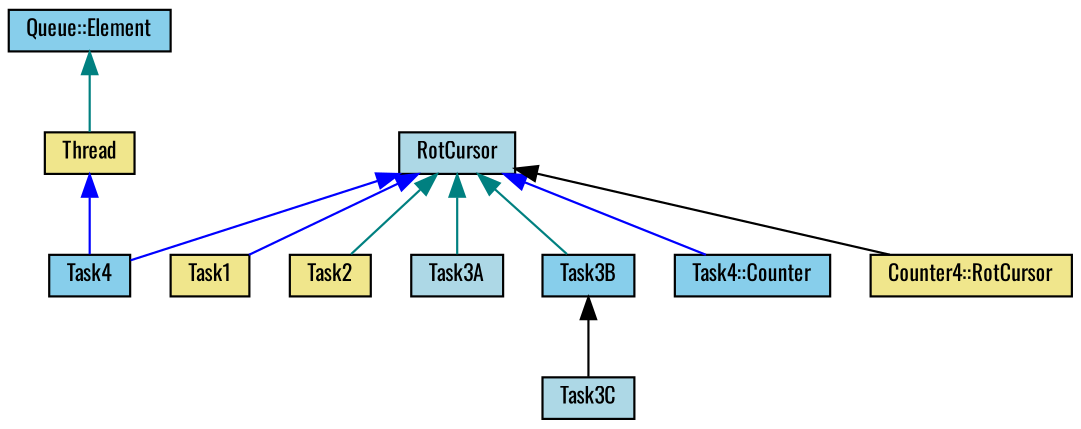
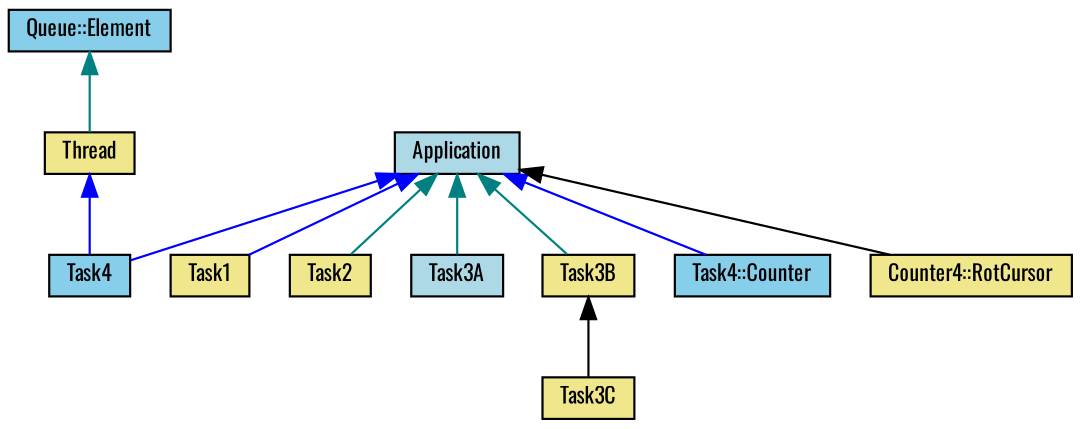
node "RotCursor": label "RotCursor" -> "Application"
node "Task3B": fillcolor skyblue -> khaki
node "Task3C": fillcolor lightblue -> khaki
